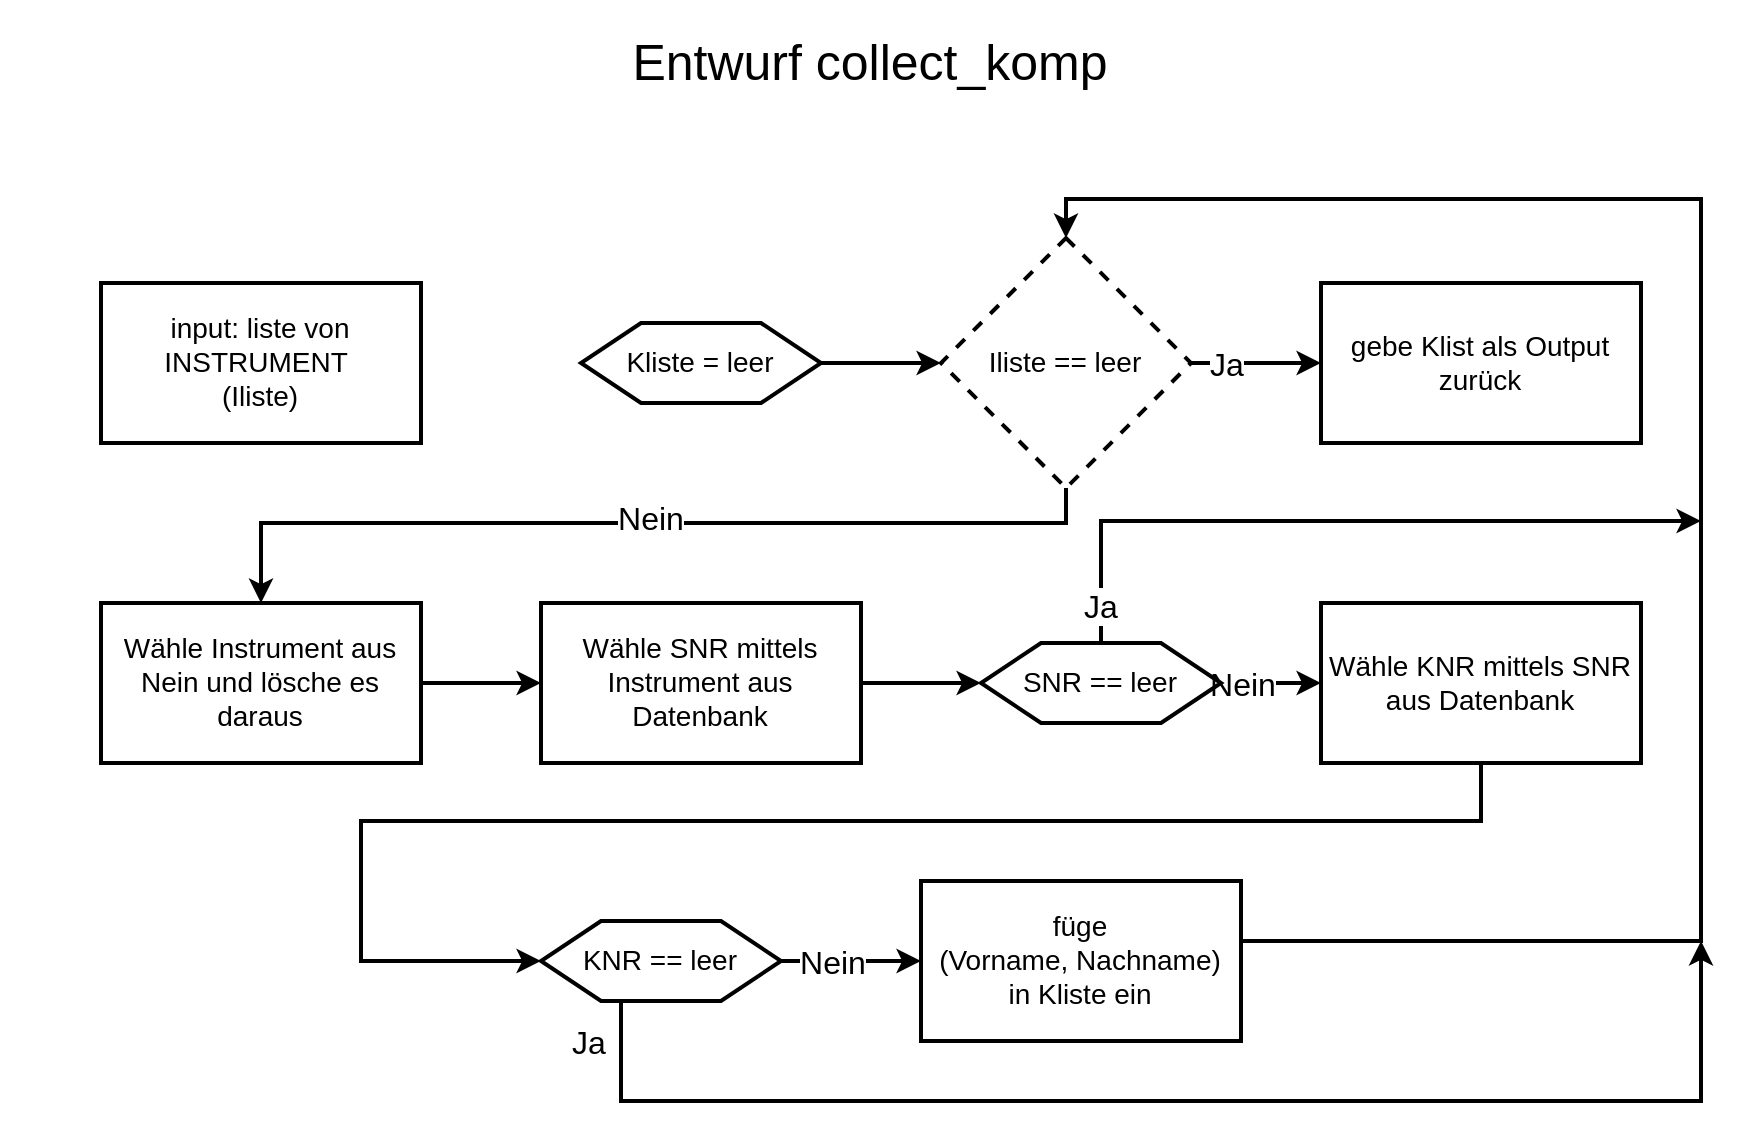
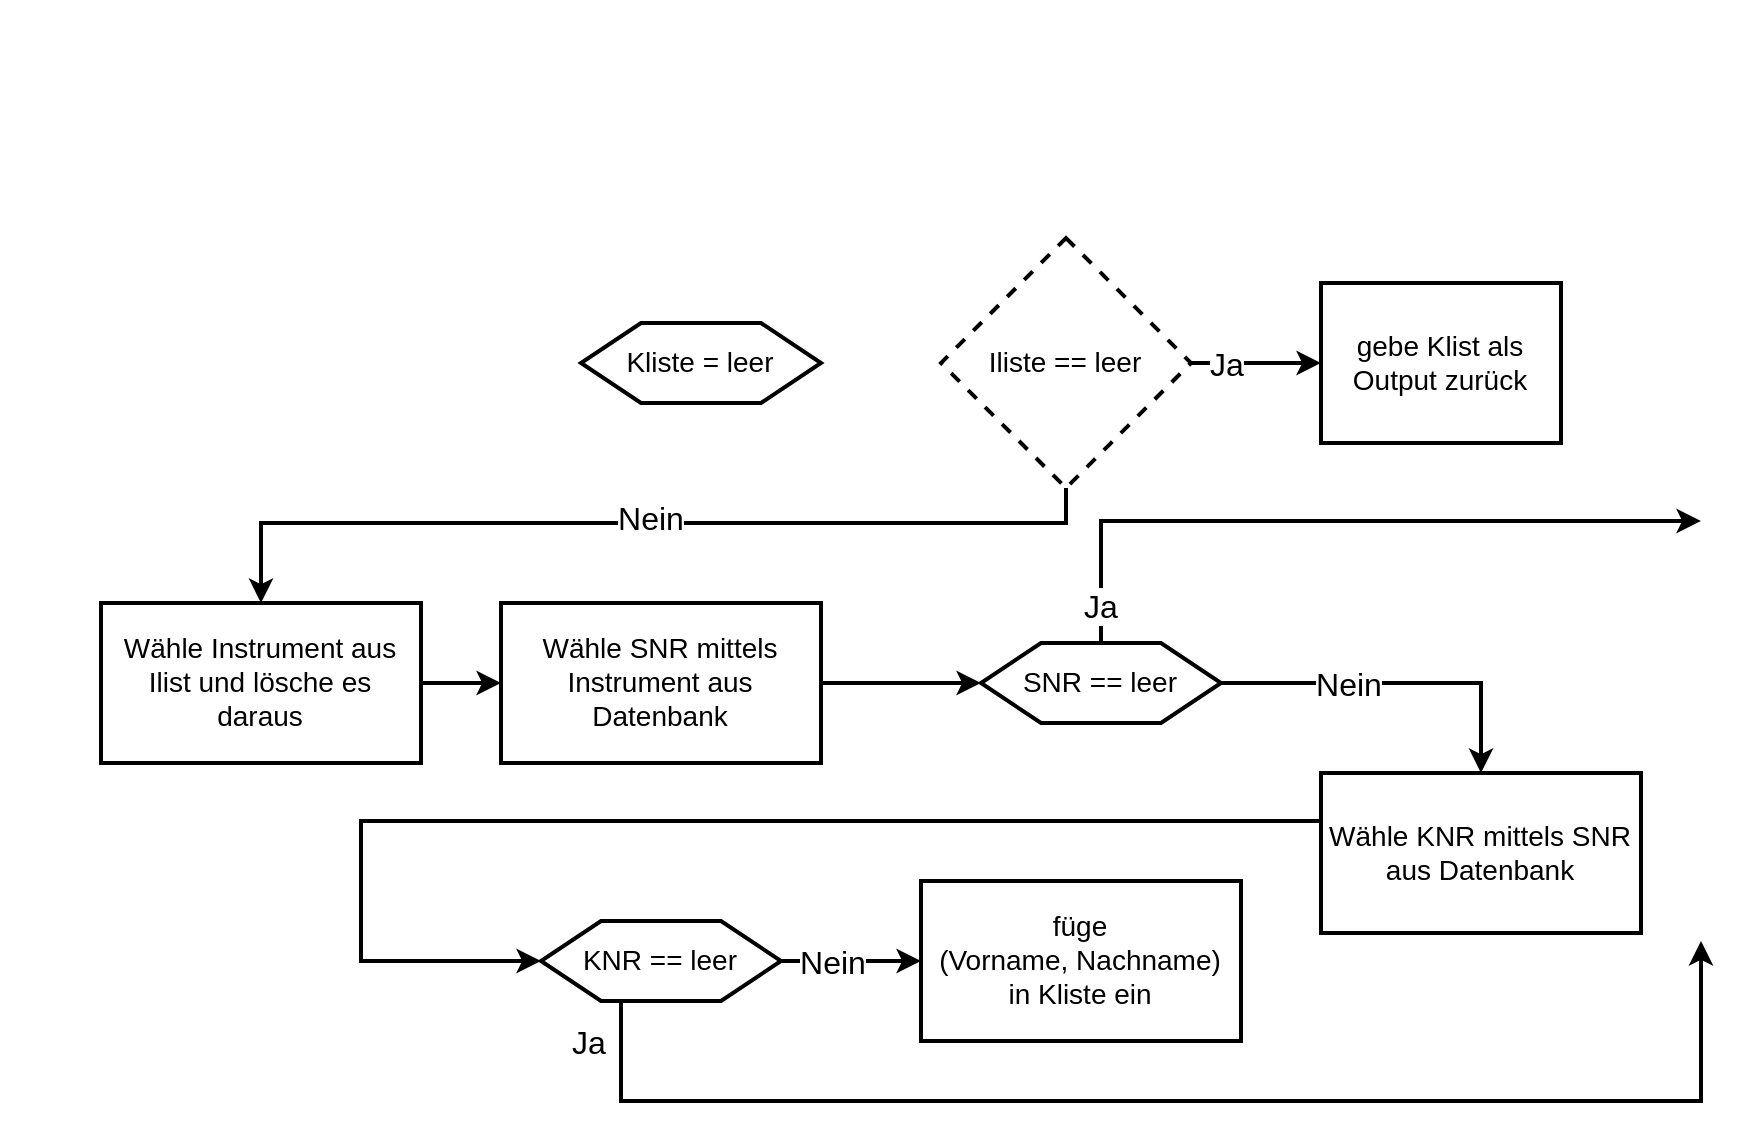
node "Entwurf collect_komp": removed
node "input: liste von INSTRUMENT (Iliste)": removed
edge "Kliste = leer" -> "Iliste == leer": removed
node "gebe Klist als Output zurück": size 320x160 -> 240x160
edge "füge (Vorname, Nachname) in Kliste ein" -> "Iliste == leer": removed
node "Wähle Instrument aus Nein und lösche es daraus": label "Wähle Instrument aus Nein und lösche es daraus" -> "Wähle Instrument aus Ilist und lösche es daraus"
node "Wähle SNR mittels Instrument aus Datenbank": moved (701, 683) -> (661, 683)
node "Wähle KNR mittels SNR aus Datenbank": moved (1481, 683) -> (1481, 853)
